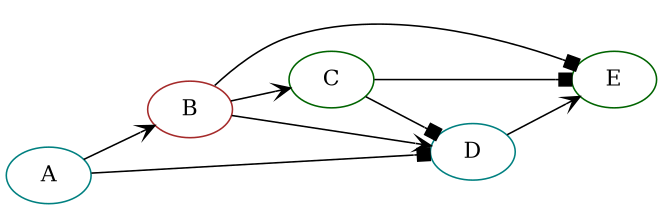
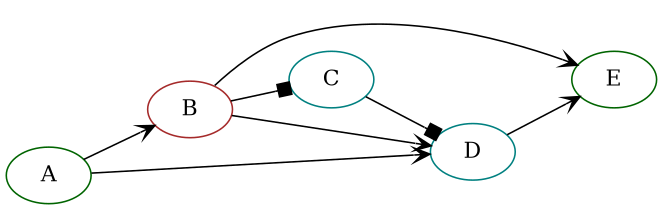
edge "B" -> "E": arrowhead box -> vee
node "C": color darkgreen -> teal
edge "C" -> "E": removed
edge "B" -> "C": arrowhead vee -> box
edge "A" -> "D": arrowhead box -> vee
node "A": color teal -> darkgreen
